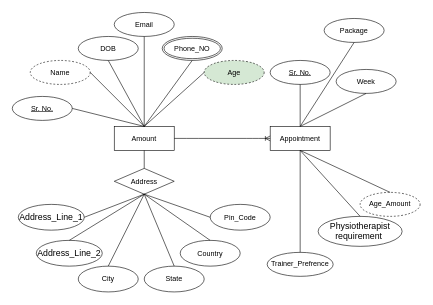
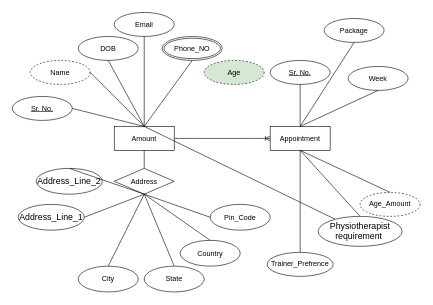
node "Week": moved (366, 81) -> (378, 78)
edge "Age" -- "Amount": now "Physiotherapist requirement" -- "Amount"
node "Address_Line_2": moved (69, 253) -> (69, 181)
